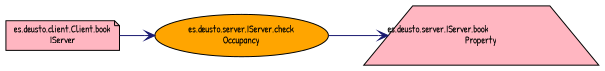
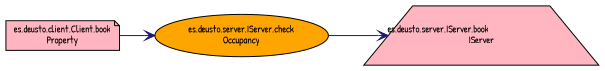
node "es.deusto.client.Client.book IServer": label "es.deusto.client.Client.book IServer" -> "es.deusto.client.Client.book Property"
node "es.deusto.server.IServer.book Property": label "es.deusto.server.IServer.book Property" -> "es.deusto.server.IServer.book IServer"
